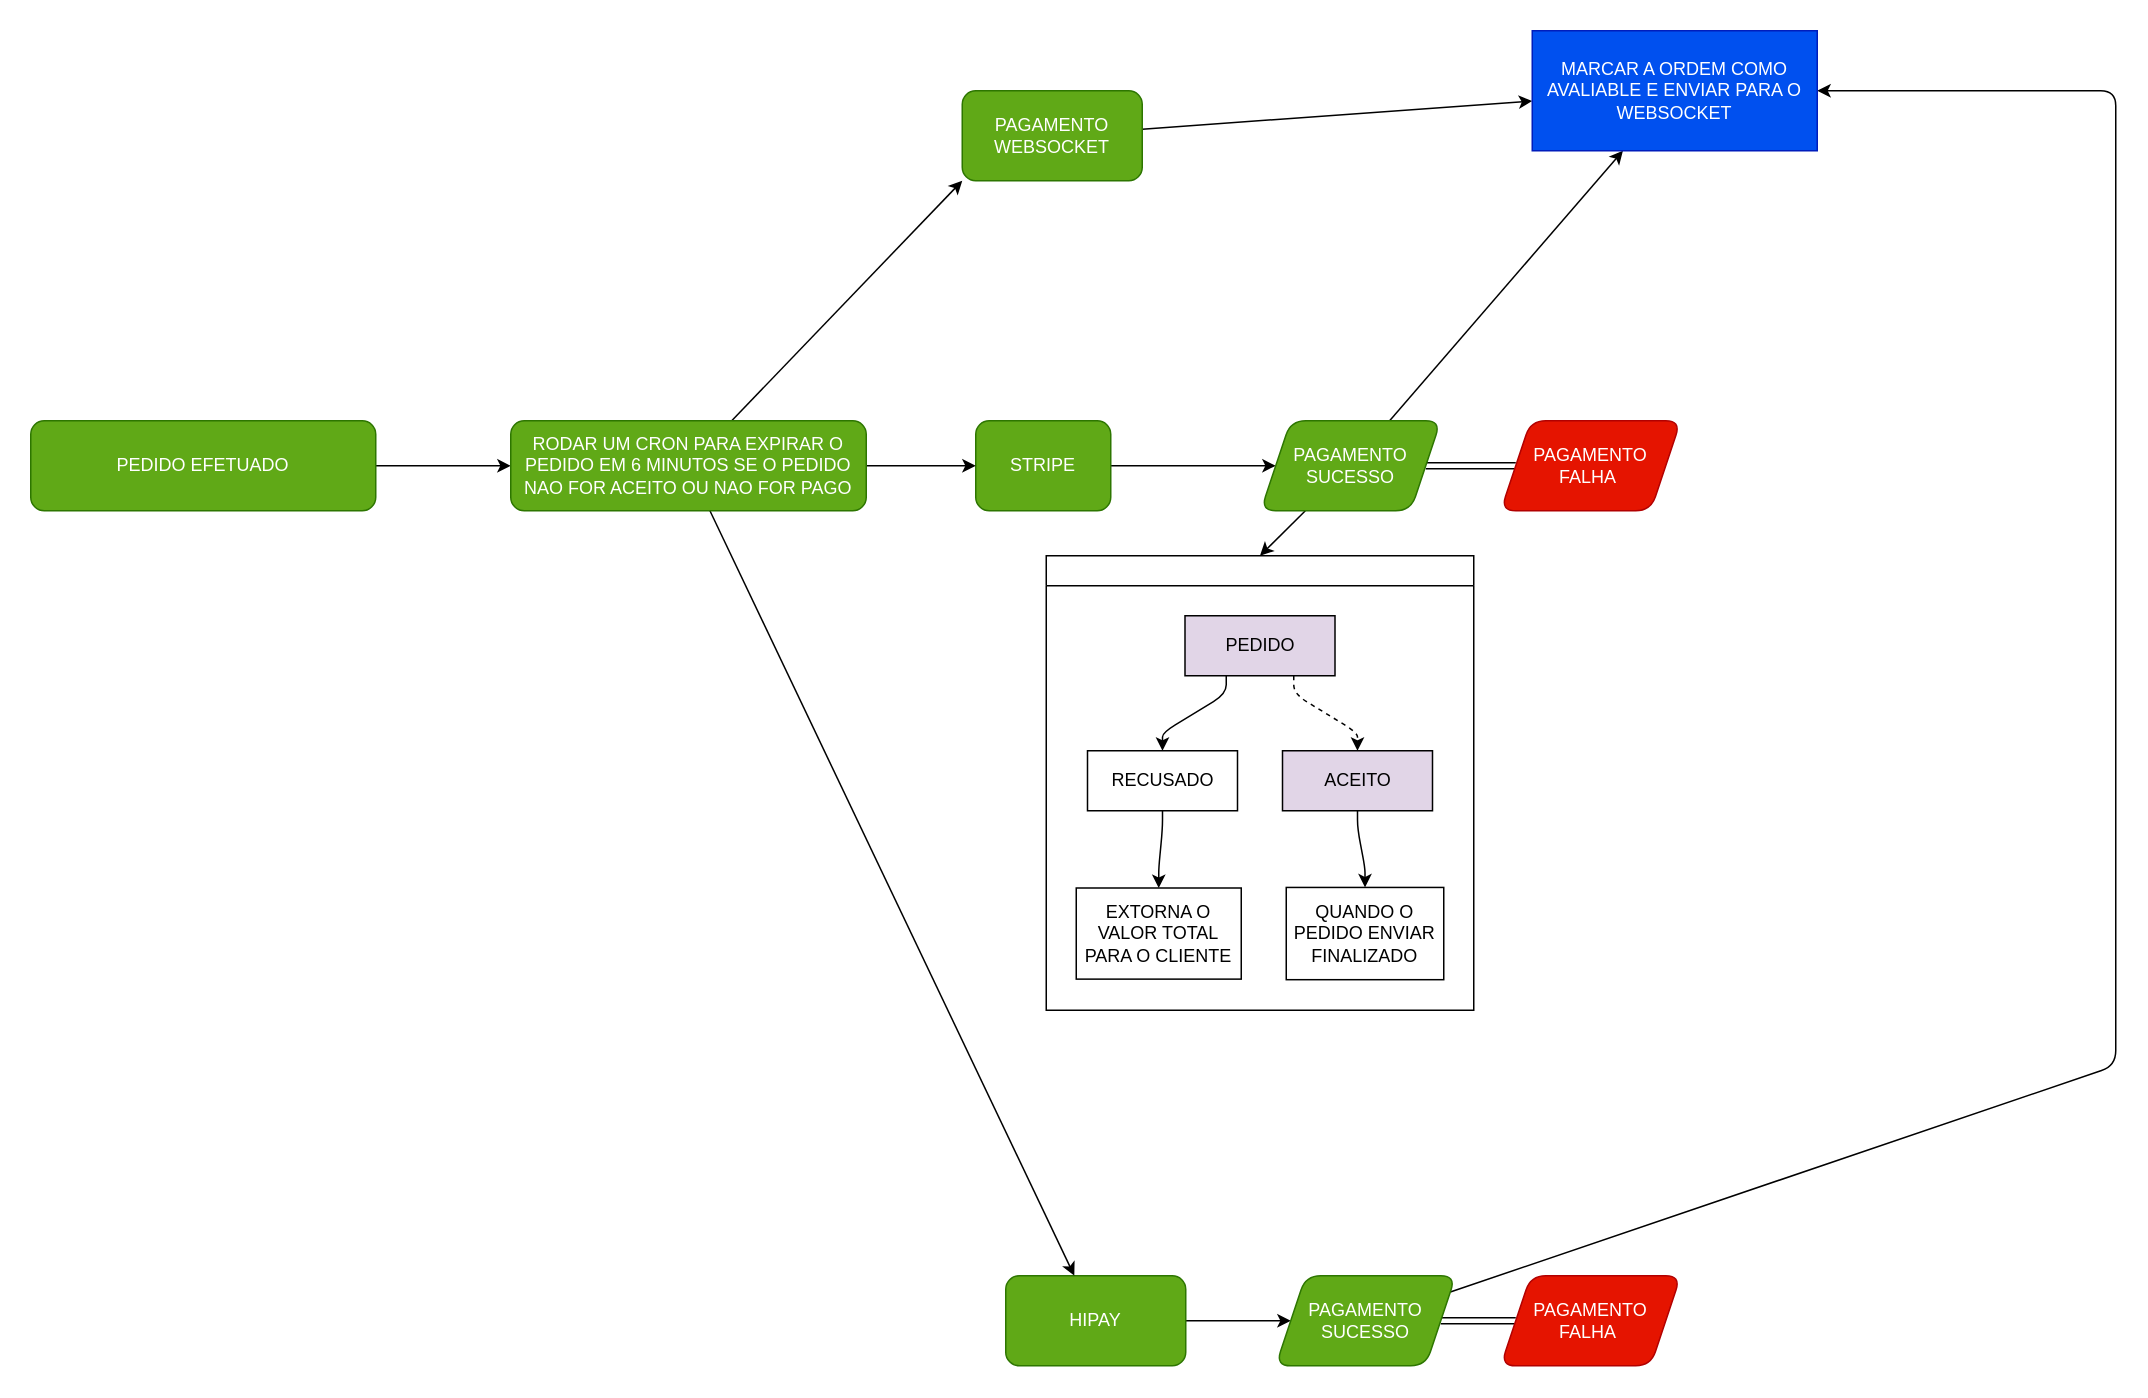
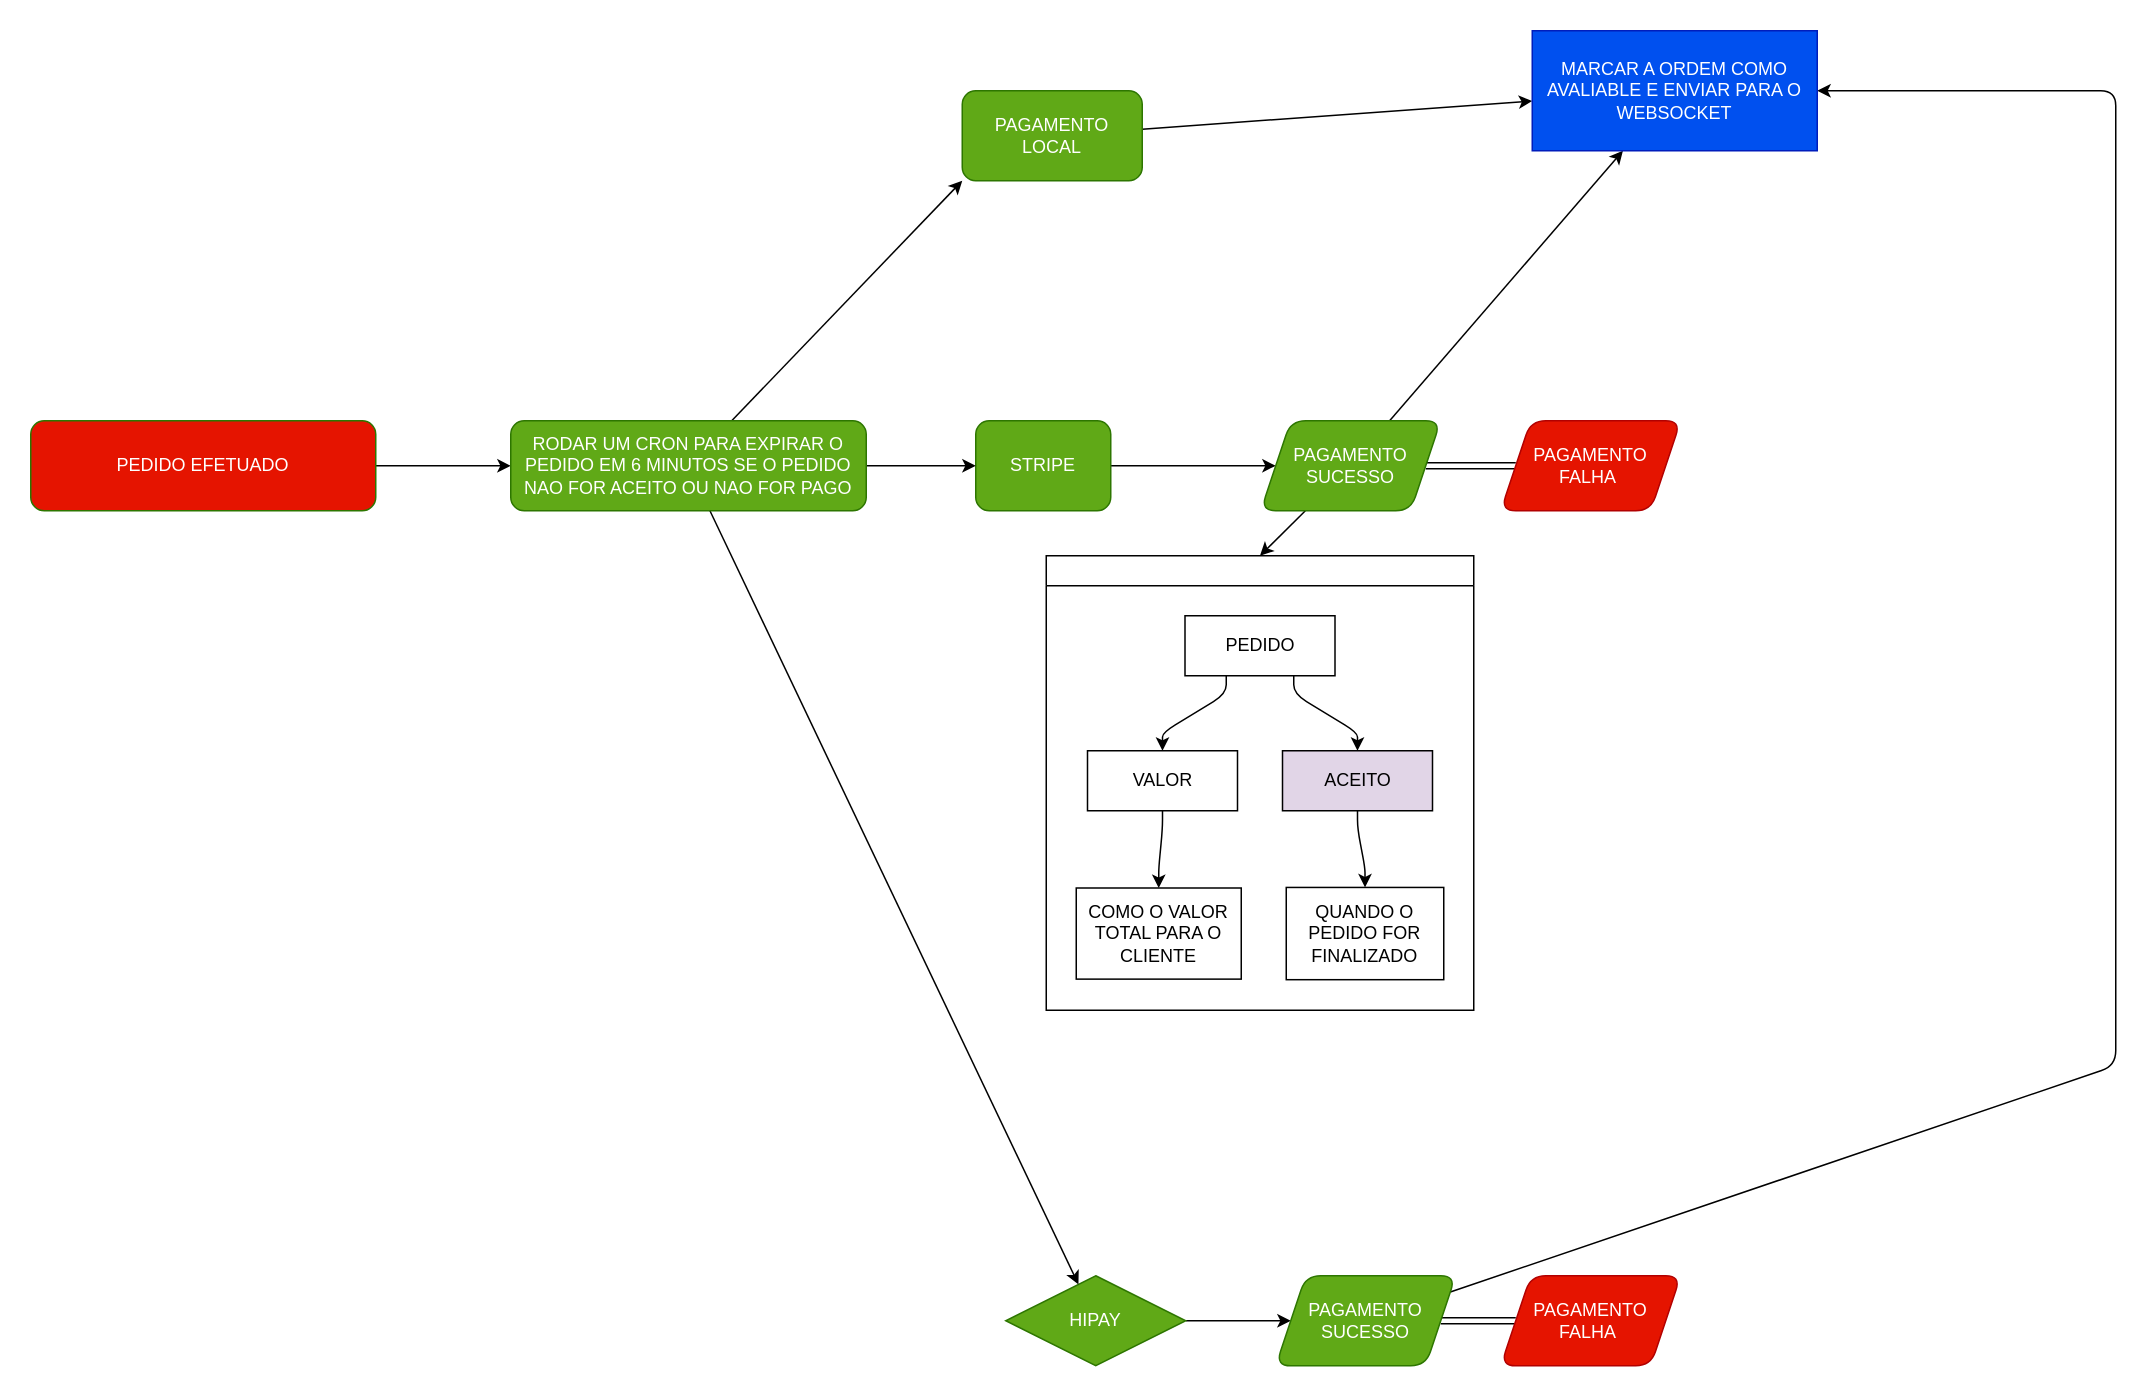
node "PAGAMENTO WEBSOCKET": label "PAGAMENTO WEBSOCKET" -> "PAGAMENTO LOCAL"
node "PEDIDO EFETUADO": fillcolor #60a917 -> #e51400
node "PEDIDO": fillcolor #e1d5e7 -> #ffffff
edge "PEDIDO" -> "ACEITO": style dashed -> solid
node "RECUSADO": label "RECUSADO" -> "VALOR"
node "EXTORNA O VALOR TOTAL PARA O CLIENTE": label "EXTORNA O VALOR TOTAL PARA O CLIENTE" -> "COMO O VALOR TOTAL PARA O CLIENTE"
node "QUANDO O PEDIDO ENVIAR FINALIZADO": label "QUANDO O PEDIDO ENVIAR FINALIZADO" -> "QUANDO O PEDIDO FOR FINALIZADO"
node "HIPAY": shape rounded rectangle -> diamond
